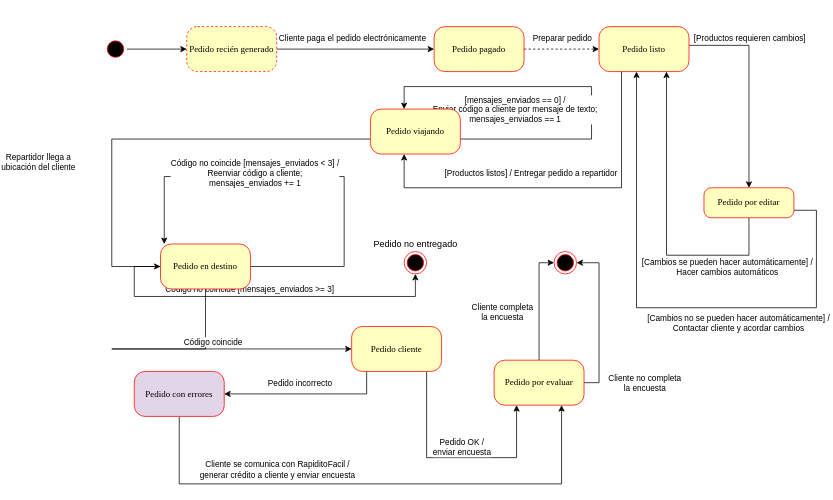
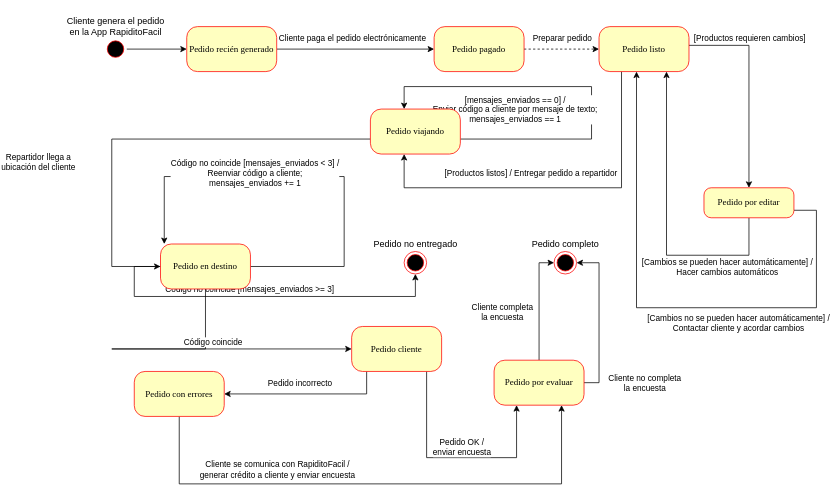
node "Cliente genera el pedido en la App RapiditoFacil": added
node "Pedido recién generado": style dashed -> solid
node "Pedido completo": added
node "Pedido con errores": fillcolor #e1d5e7 -> #ffffc0
